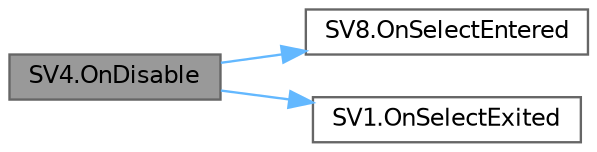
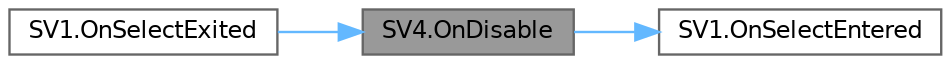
node "SV8.OnSelectEntered": label "SV8.OnSelectEntered" -> "SV1.OnSelectEntered"
edge "SV4.OnDisable" -> "SV1.OnSelectExited": reversed
